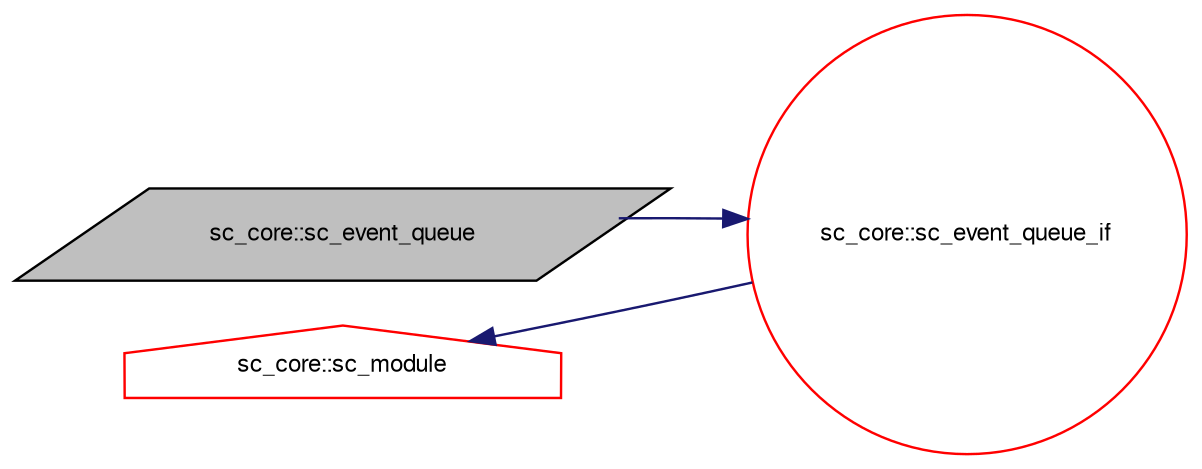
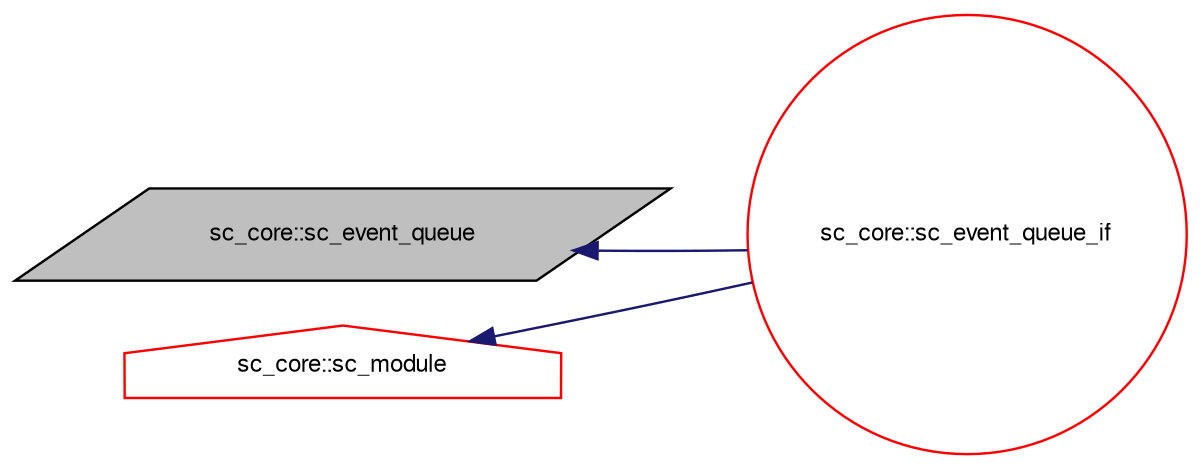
edge "sc_core::sc_event_queue" -> "sc_core::sc_event_queue_if": reversed
